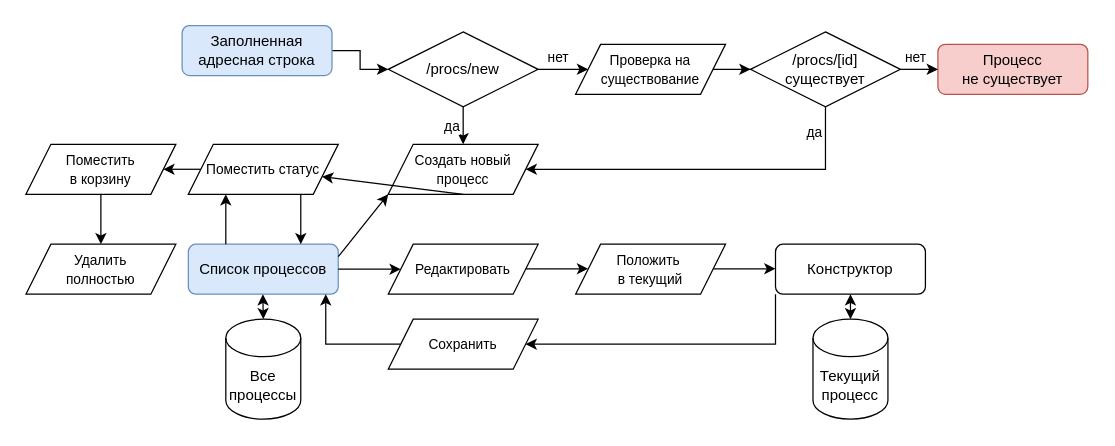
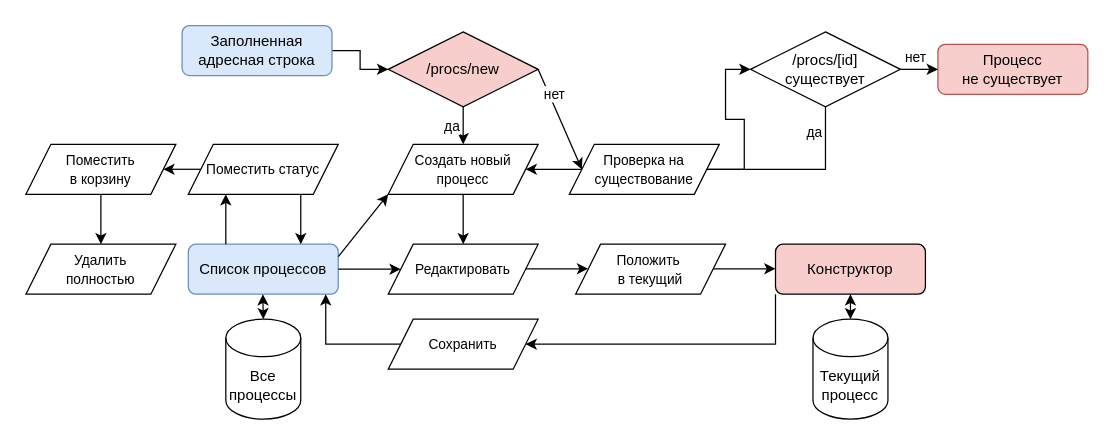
node "/procs/new": fillcolor #ffffff -> #f8cecc
node "Проверка на существование": moved (651, 69) -> (644, 169)
edge "Создать новый процесс" -> "Поместить статус": now "Создать новый процесс" -> "Редактировать"
node "Конструктор": fillcolor #ffffff -> #f8cecc
